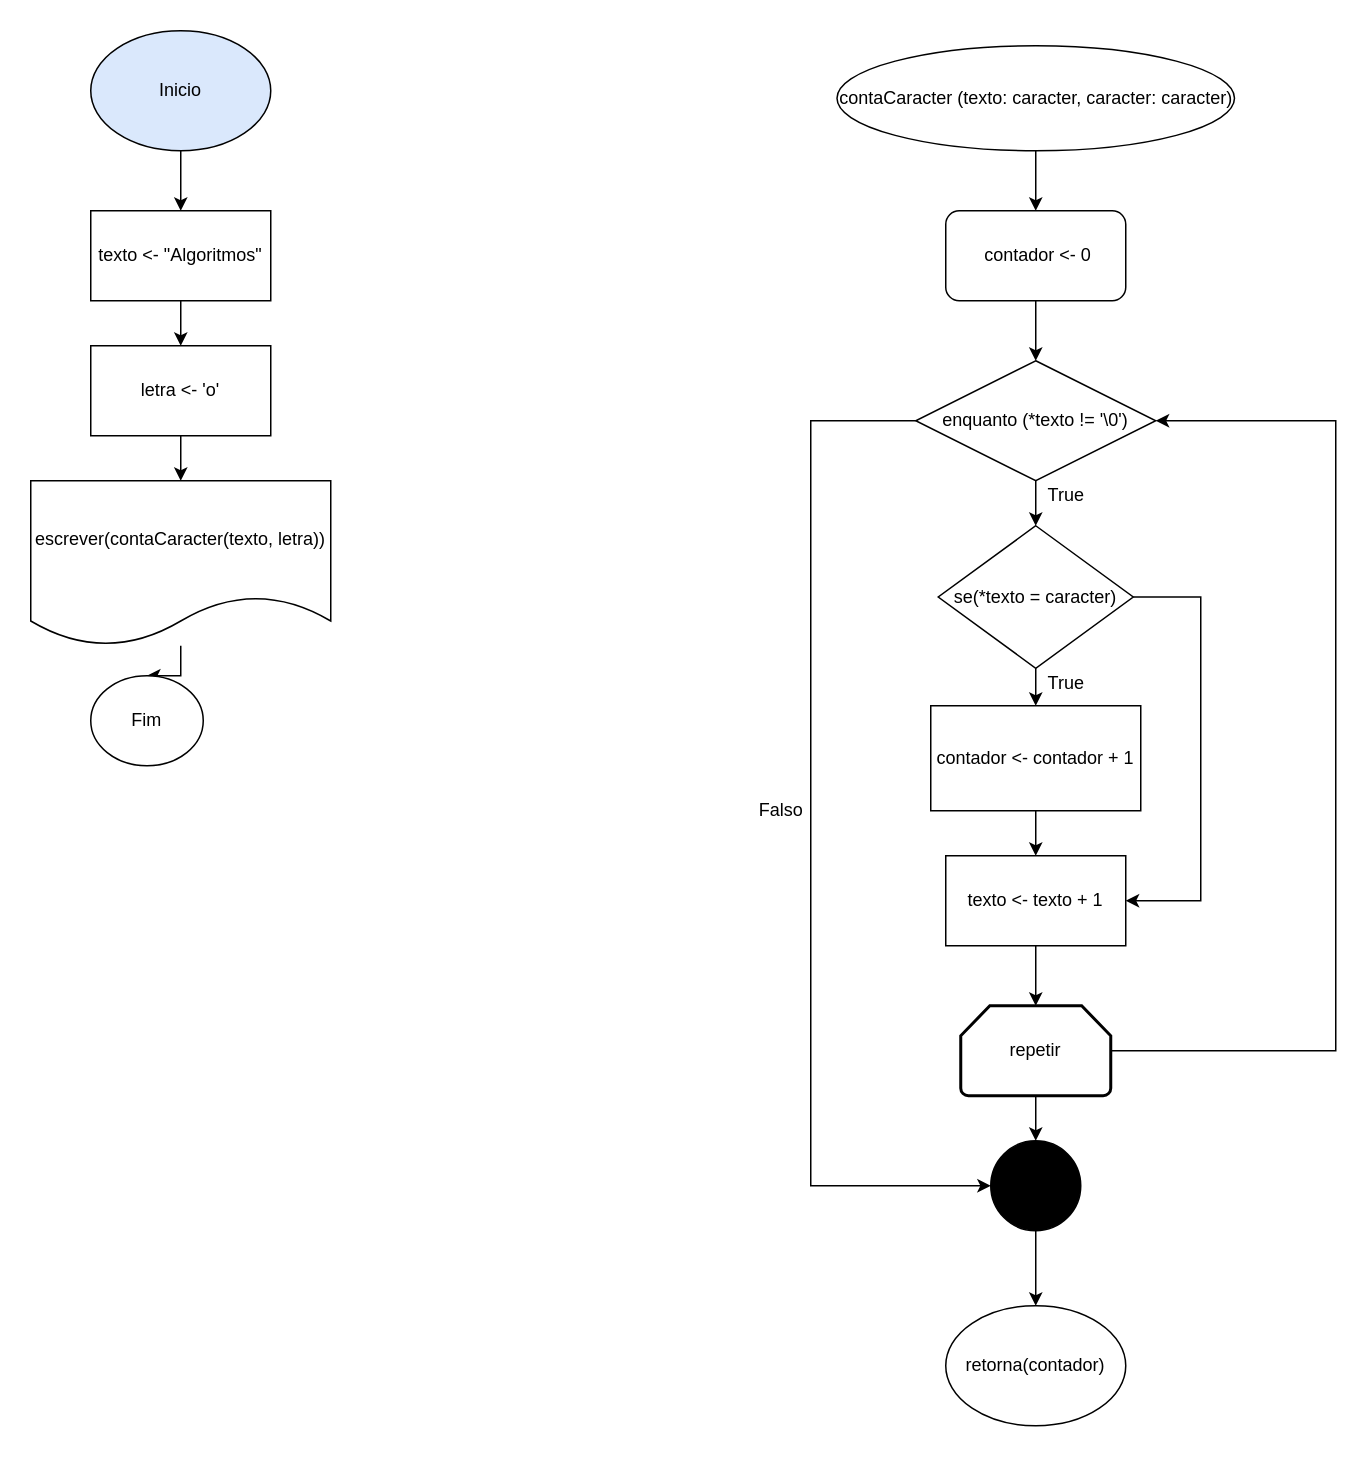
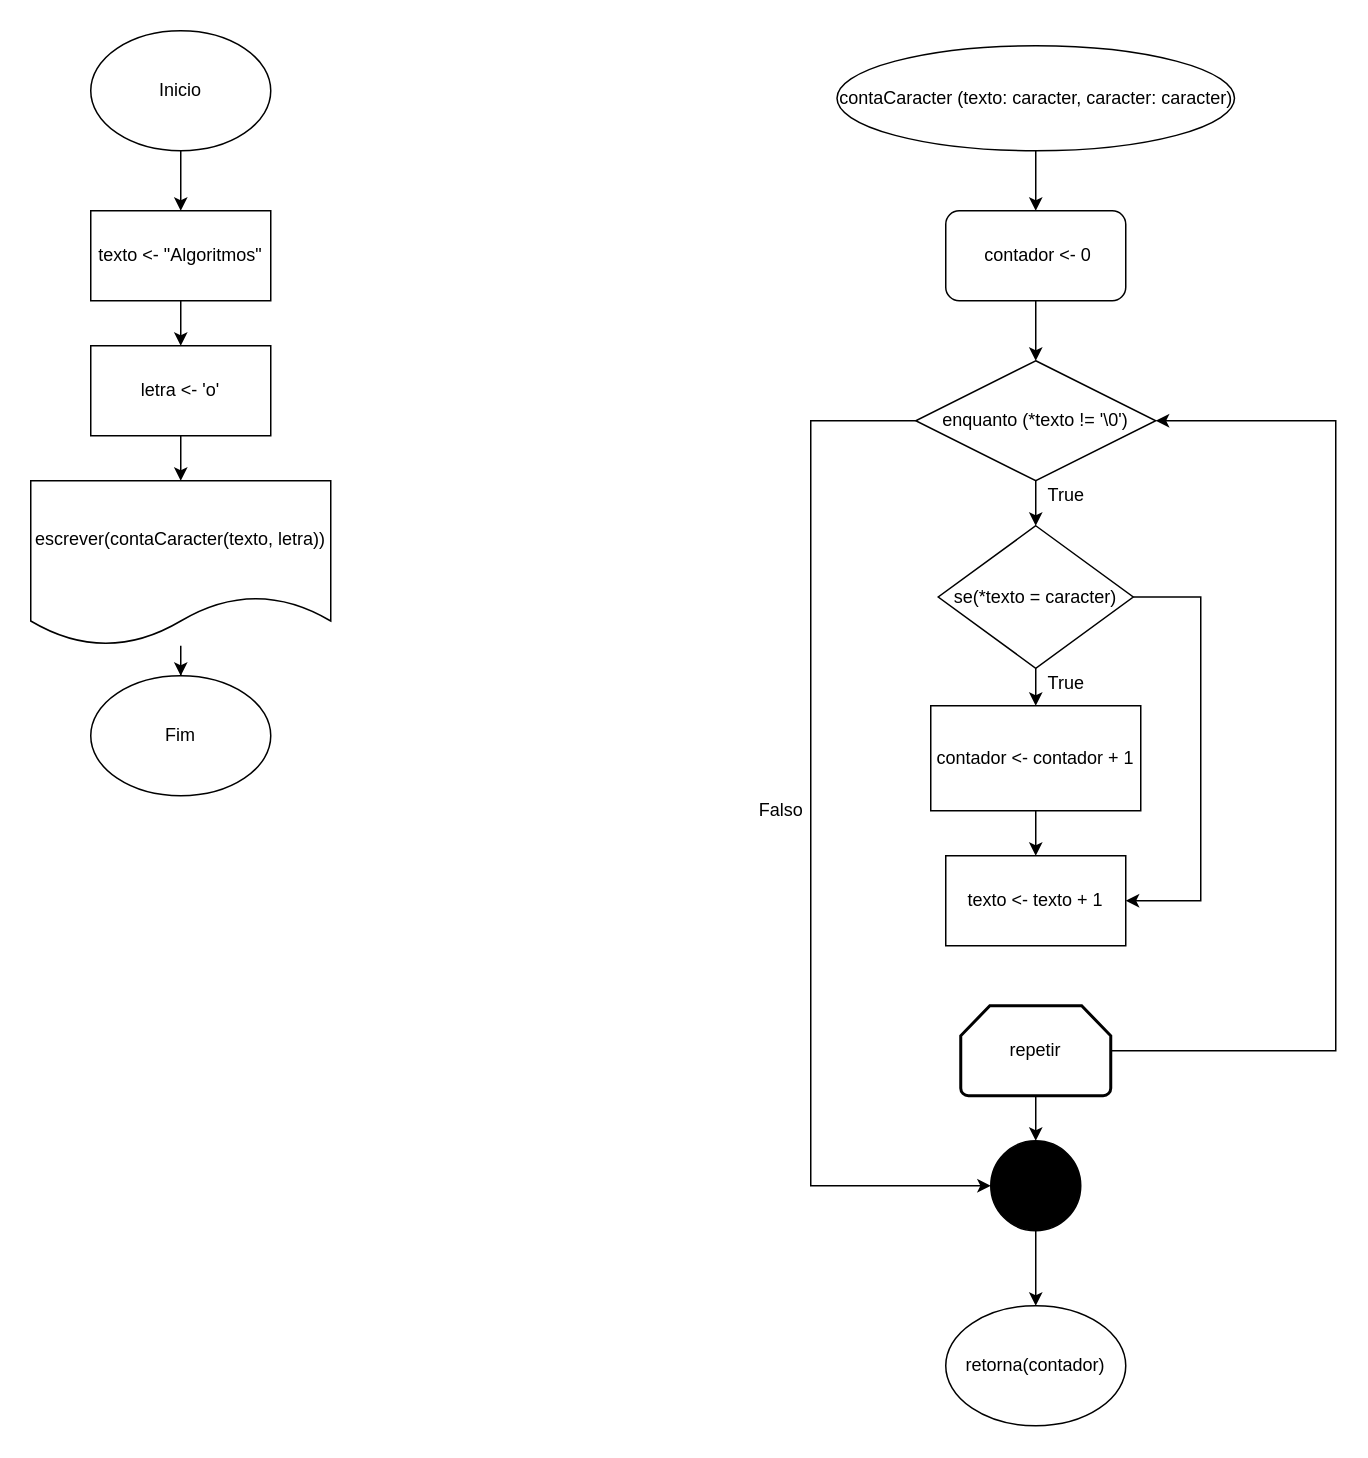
node "Inicio": fillcolor #dae8fc -> #ffffff
node "Fim": size 113x90 -> 180x120
edge "texto <- texto + 1" -> "repetir": removed
